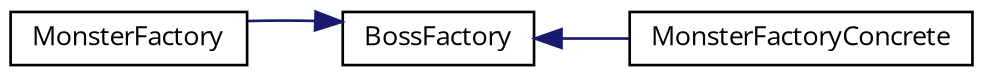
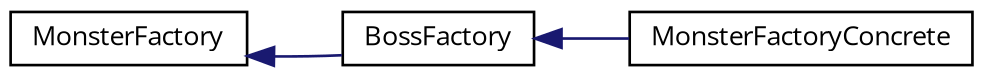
edge "MonsterFactory" -> "BossFactory": reversed
